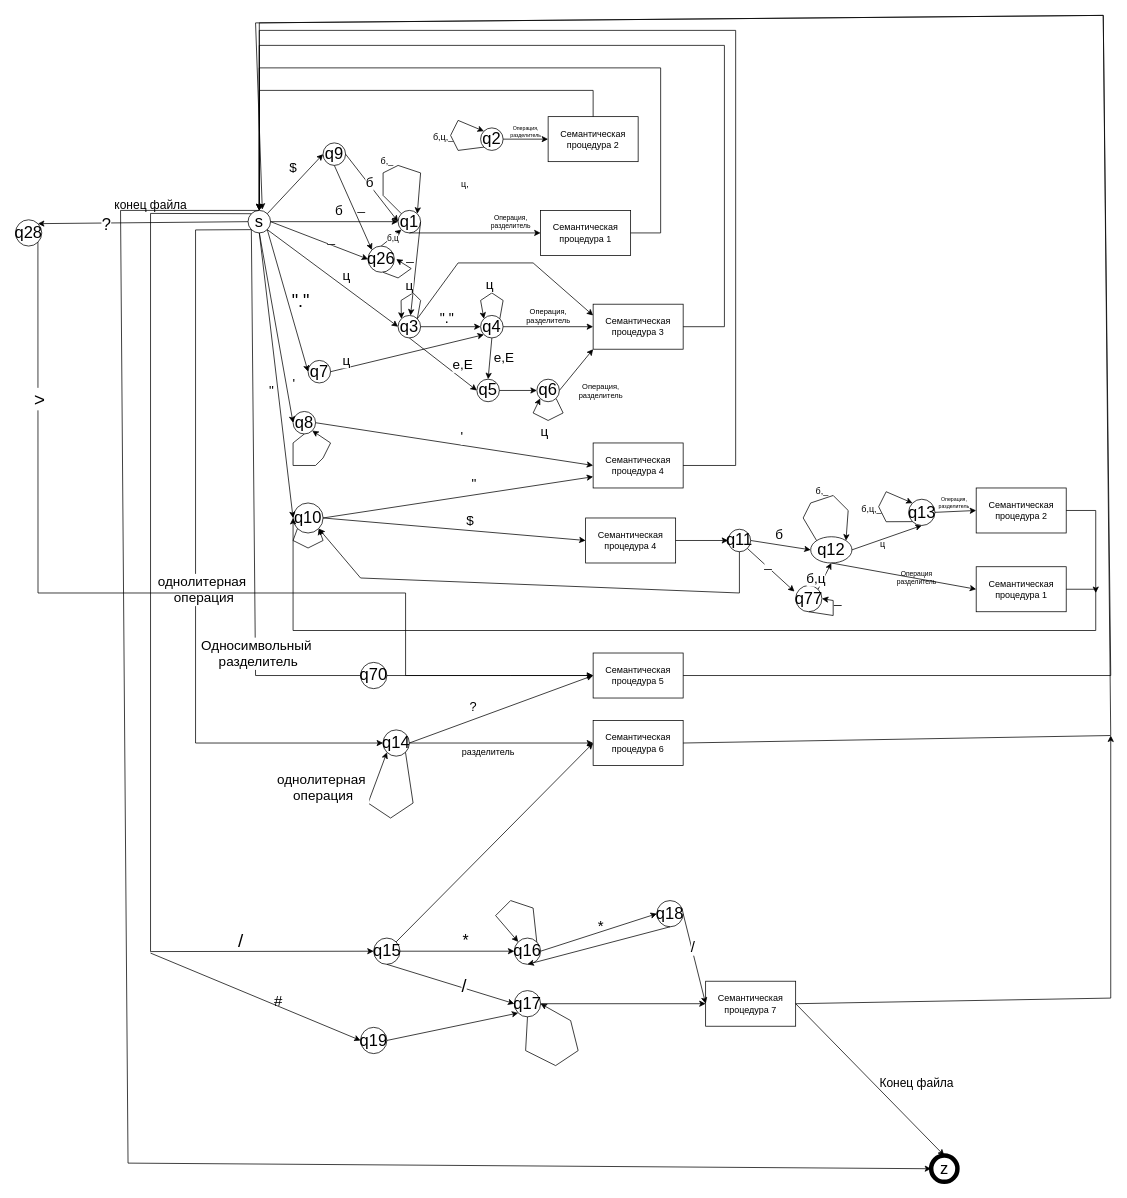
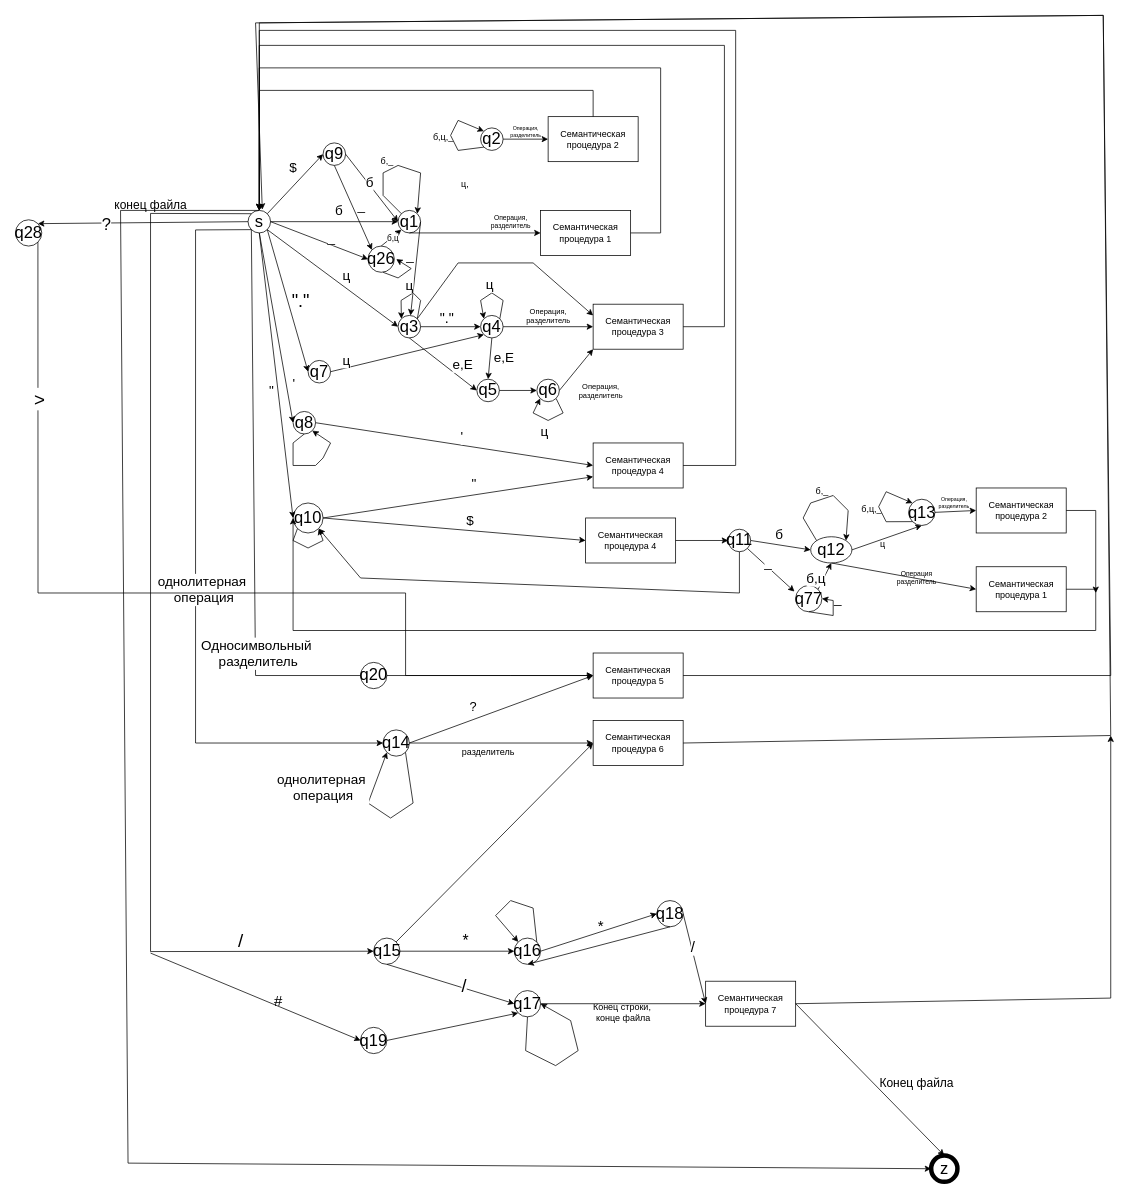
node "q70": label "q70" -> "q20"
node "Конец строки, конце файла": added
